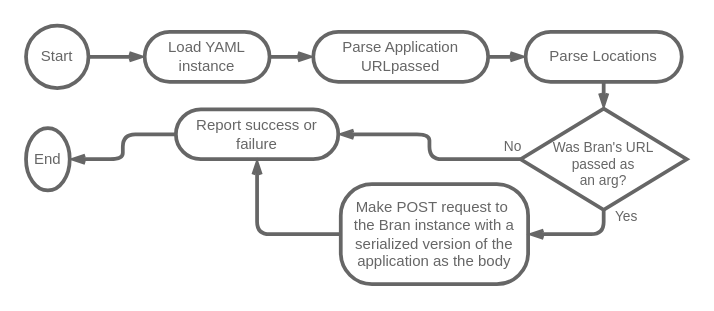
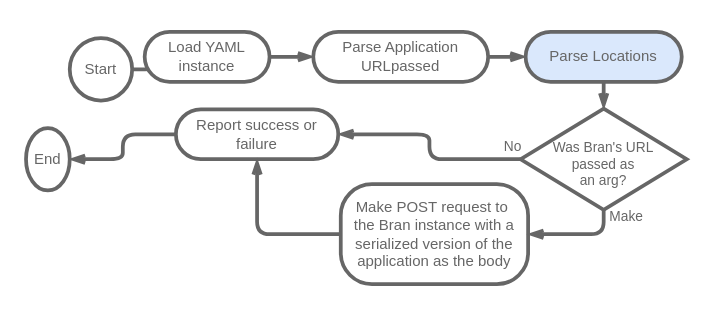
node "Start": moved (57, 57) -> (101, 69)
node "Parse Locations": fillcolor #ffffff -> #dae8fc
node "Yes": label "Yes" -> "Make"
